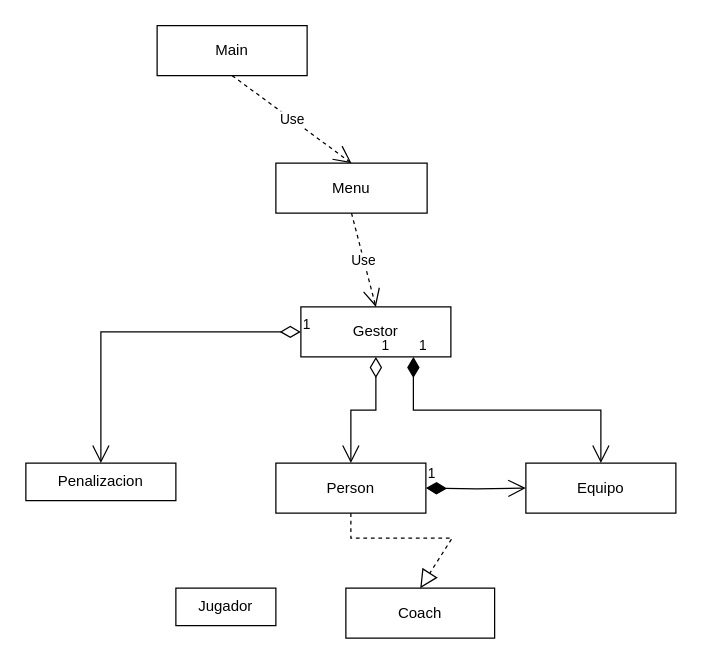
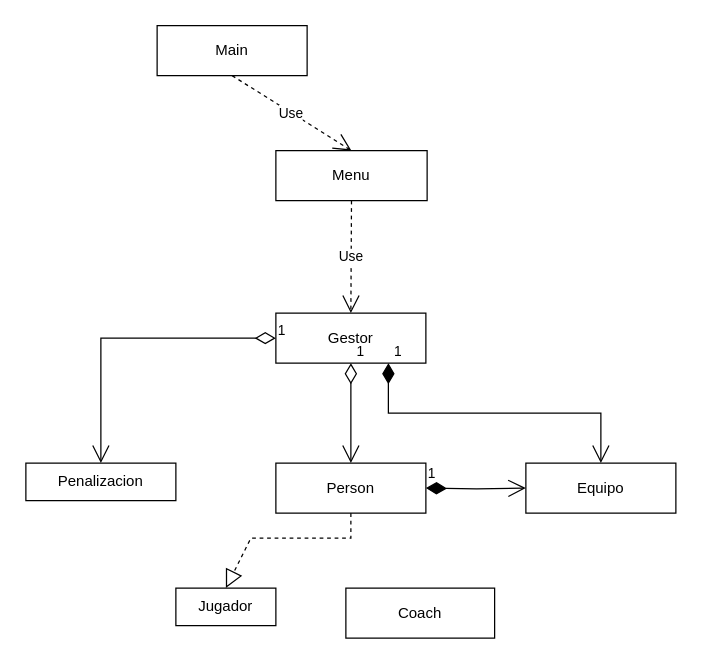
node "Menu": moved (351, 188) -> (351, 176)
node "Gestor": moved (376, 332) -> (351, 338)
edge "Person" -> "Jugador": added
edge "Person" -> "Coach": removed
